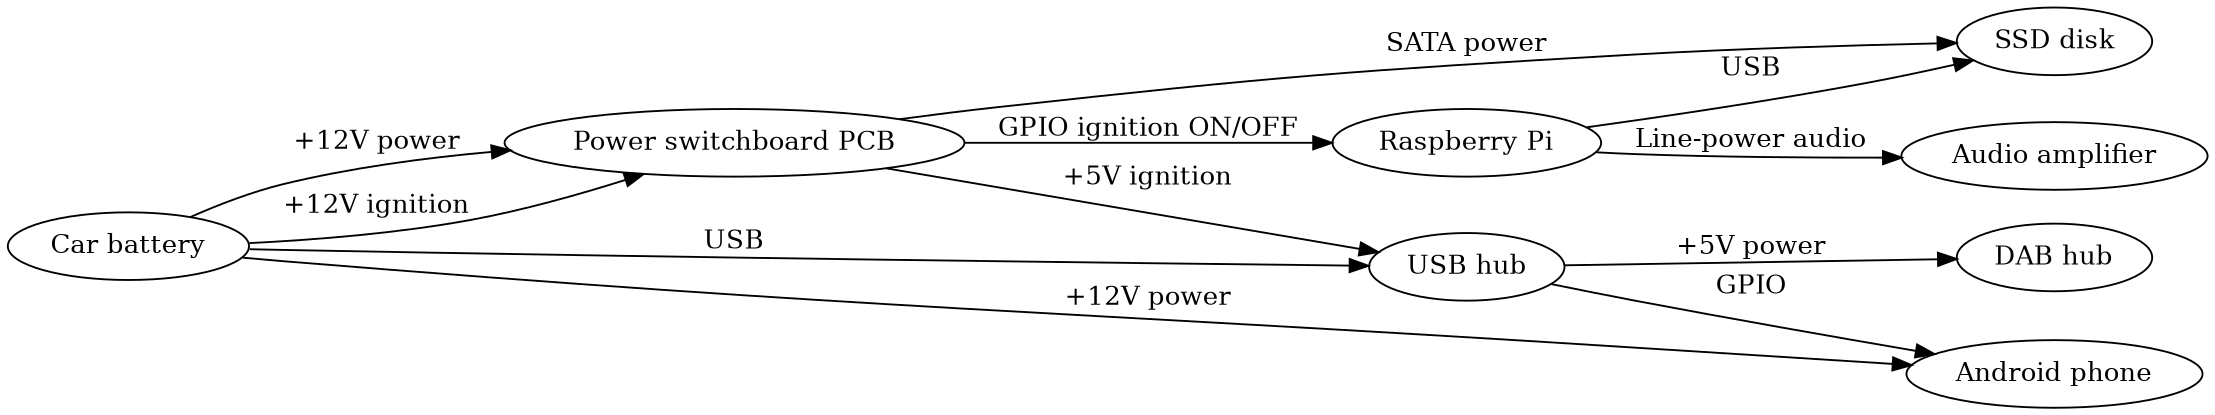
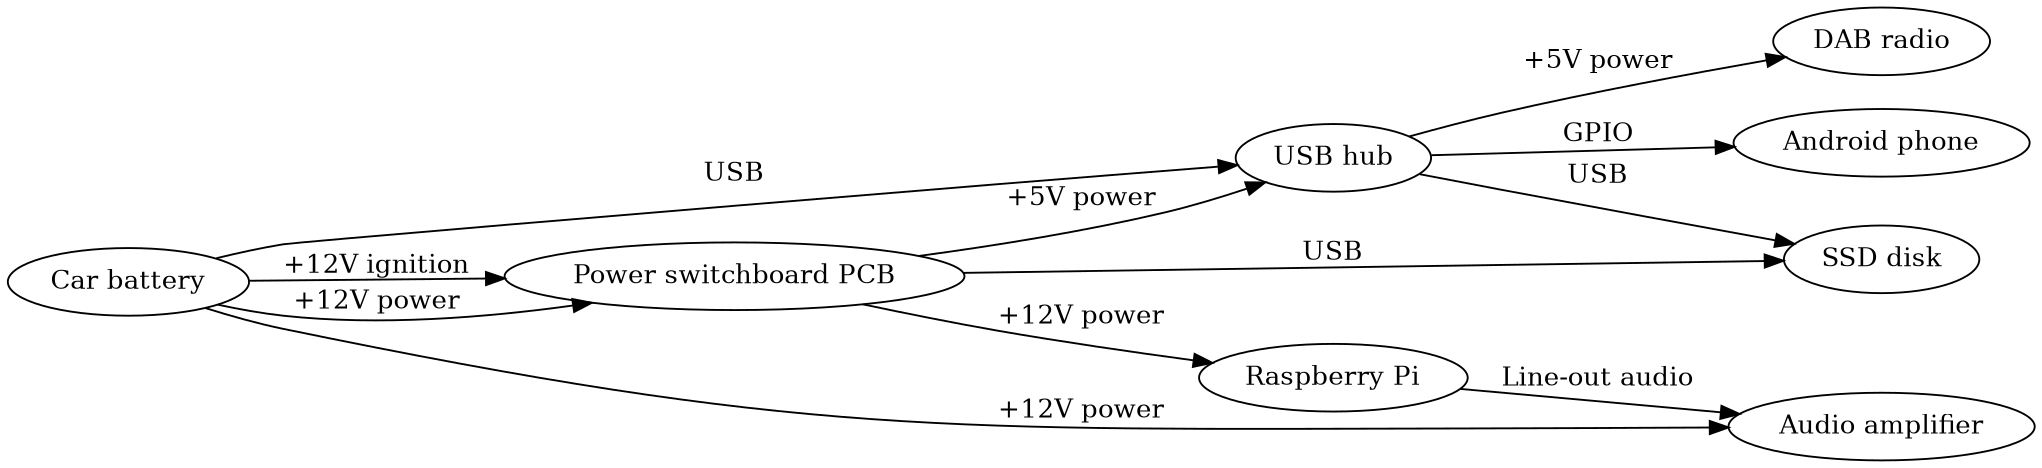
edge "Power switchboard PCB" -> "SSD disk": label "SATA power" -> "USB"
edge "Raspberry Pi" -> "SSD disk": now "USB hub" -> "SSD disk"
edge "Power switchboard PCB" -> "Raspberry Pi": label "GPIO ignition ON/OFF" -> "+12V power"
edge "Raspberry Pi" -> "Audio amplifier": label "Line-power audio" -> "Line-out audio"
edge "Power switchboard PCB" -> "USB hub": label "+5V ignition" -> "+5V power"
node "DAB hub": label "DAB hub" -> "DAB radio"
edge "Car battery" -> "Android phone": now "Car battery" -> "Audio amplifier"
